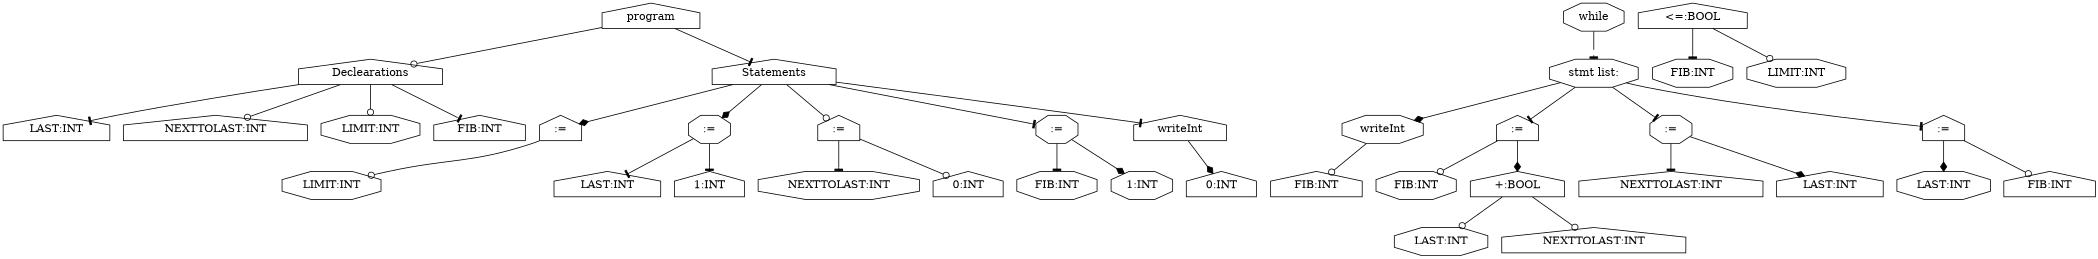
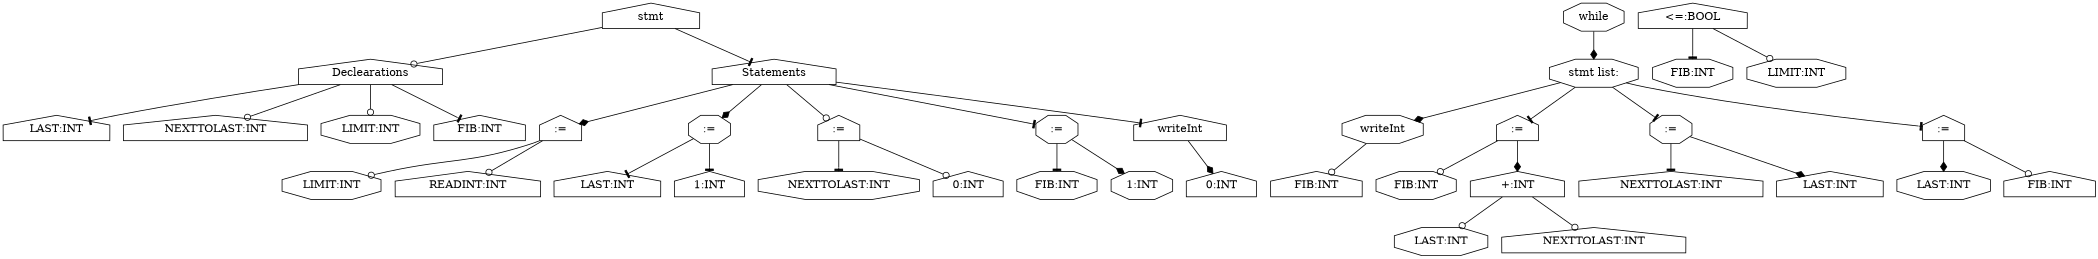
node "program": label "program" -> "stmt"
edge "while" -> "stmt list:": arrowhead tee -> diamond
node "READINT:INT": added
node "+:BOOL": label "+:BOOL" -> "+:INT"
